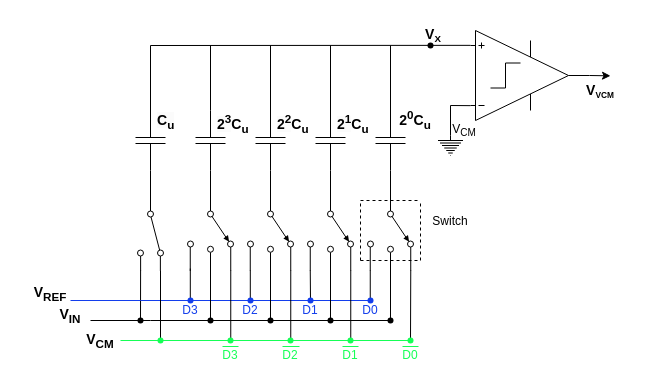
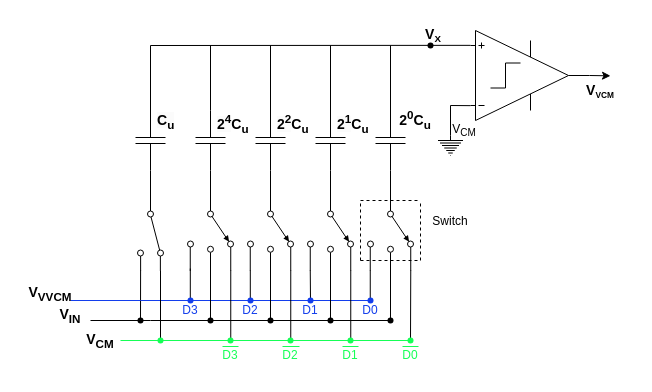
node "23Cu": label "23Cu" -> "24Cu"
node "VREF": label "VREF" -> "VVVCM"
